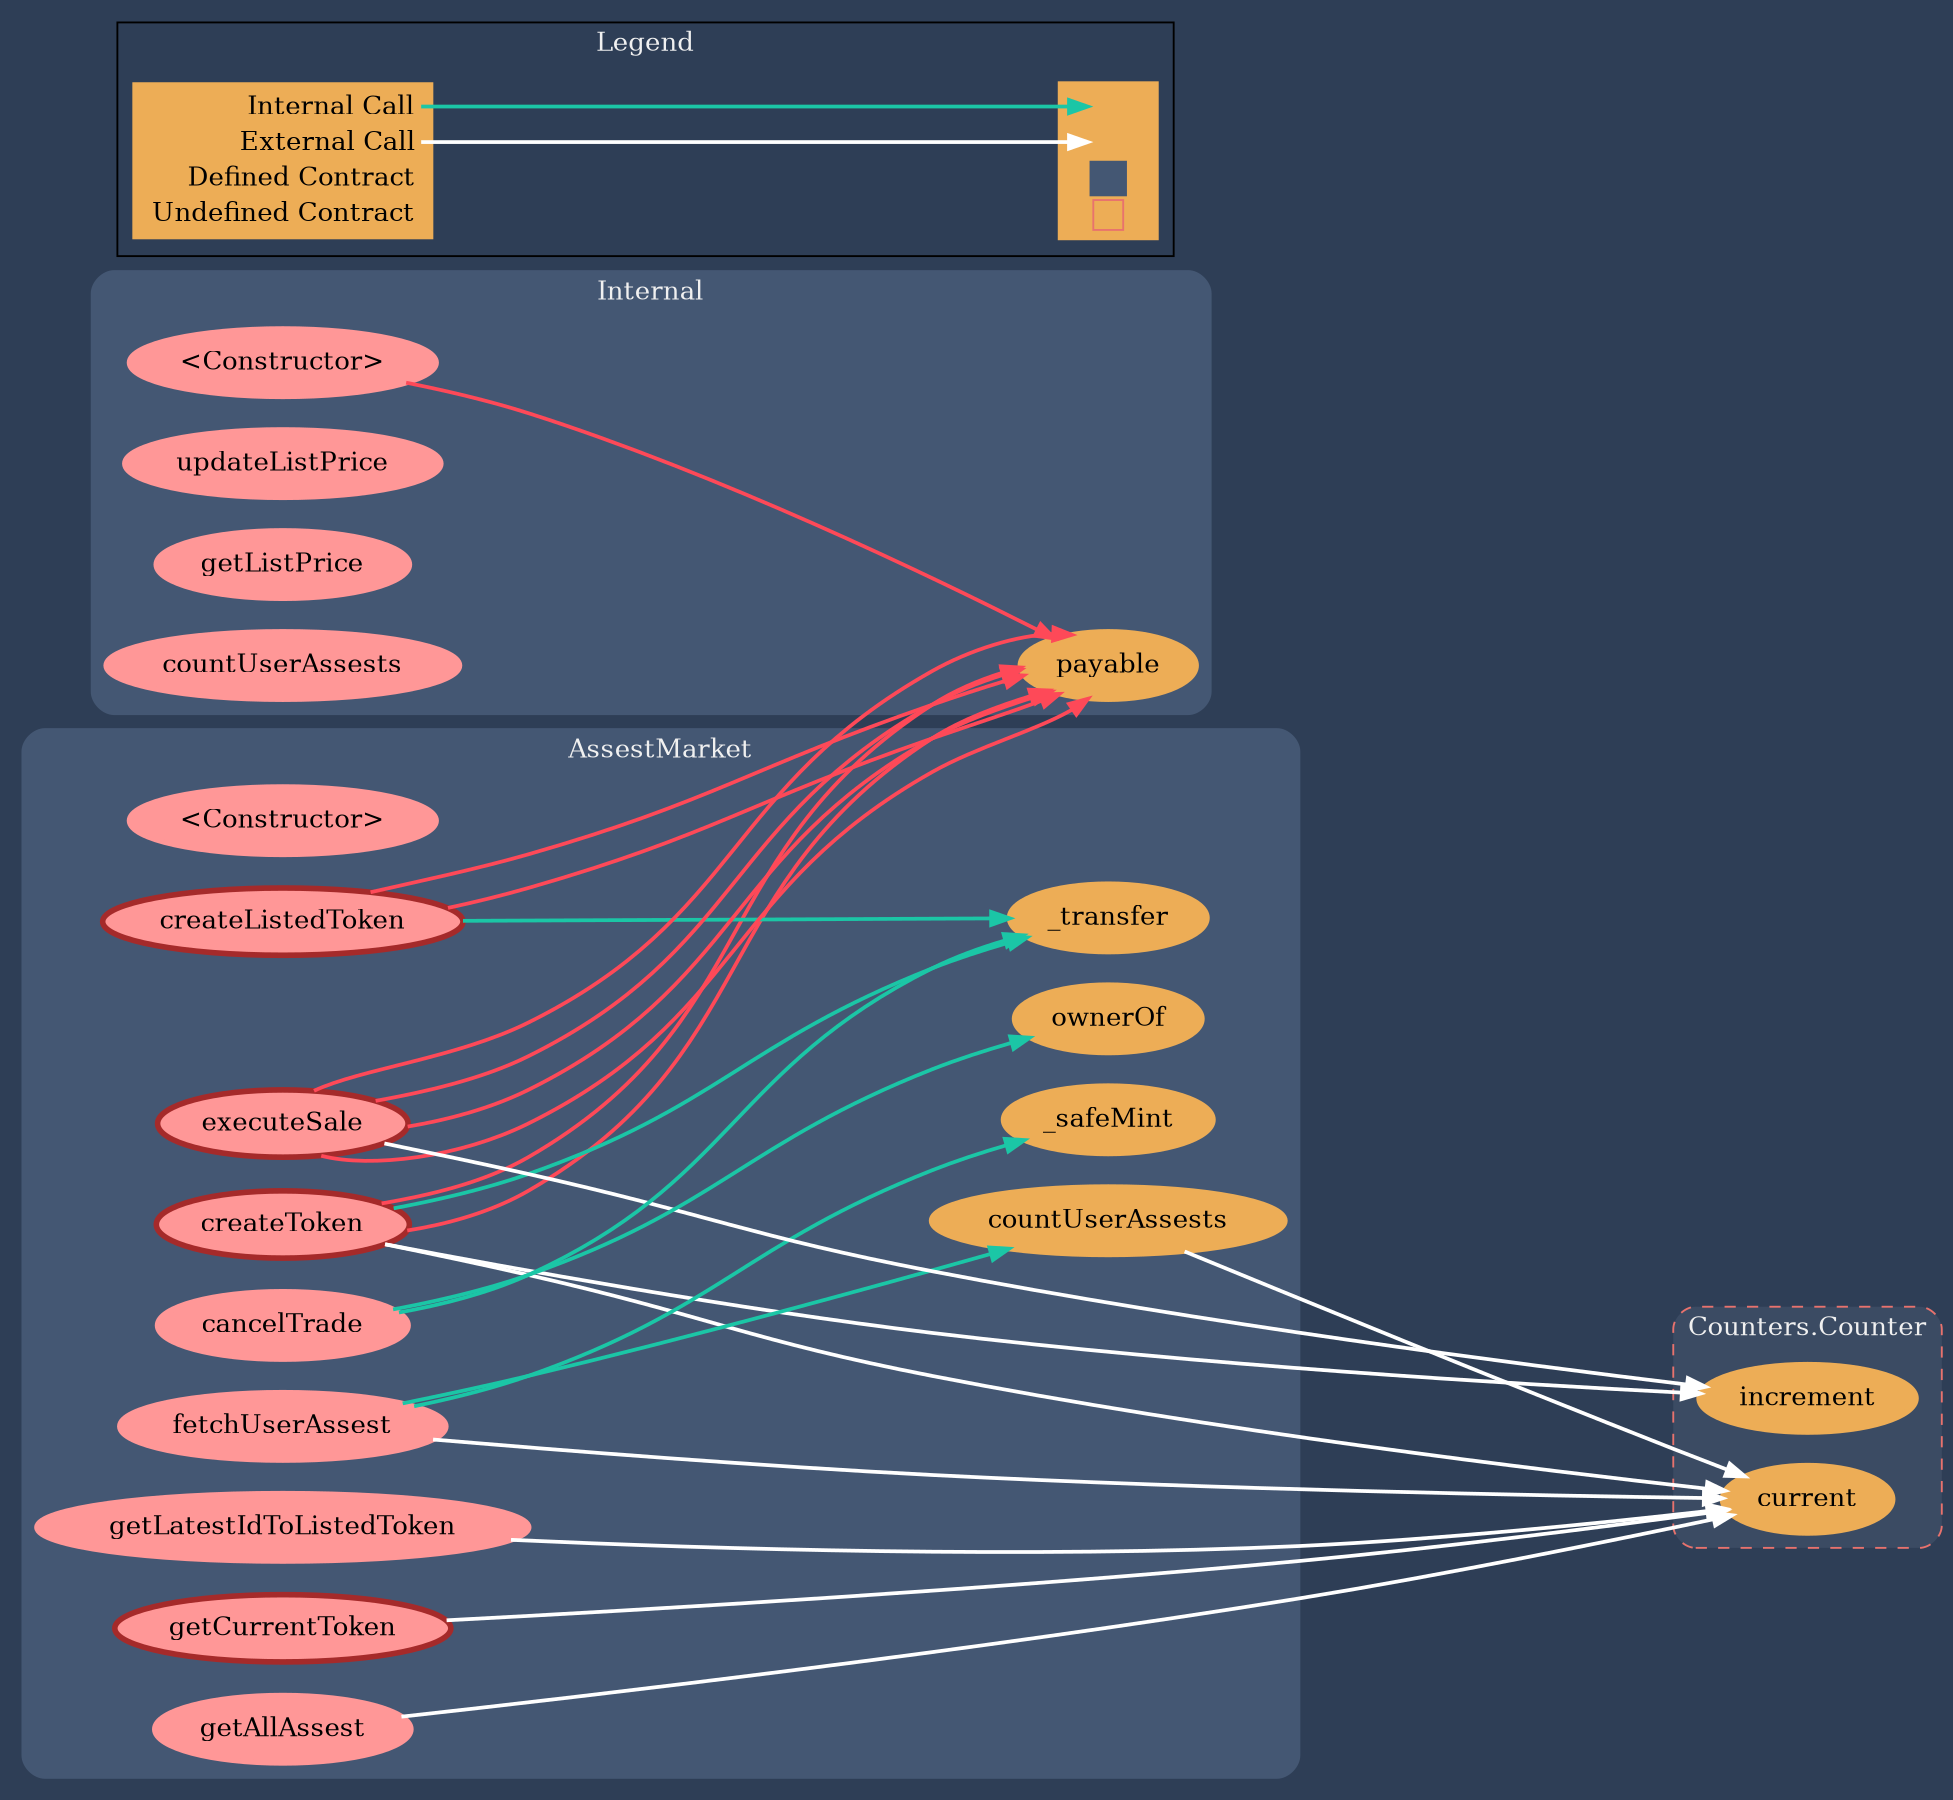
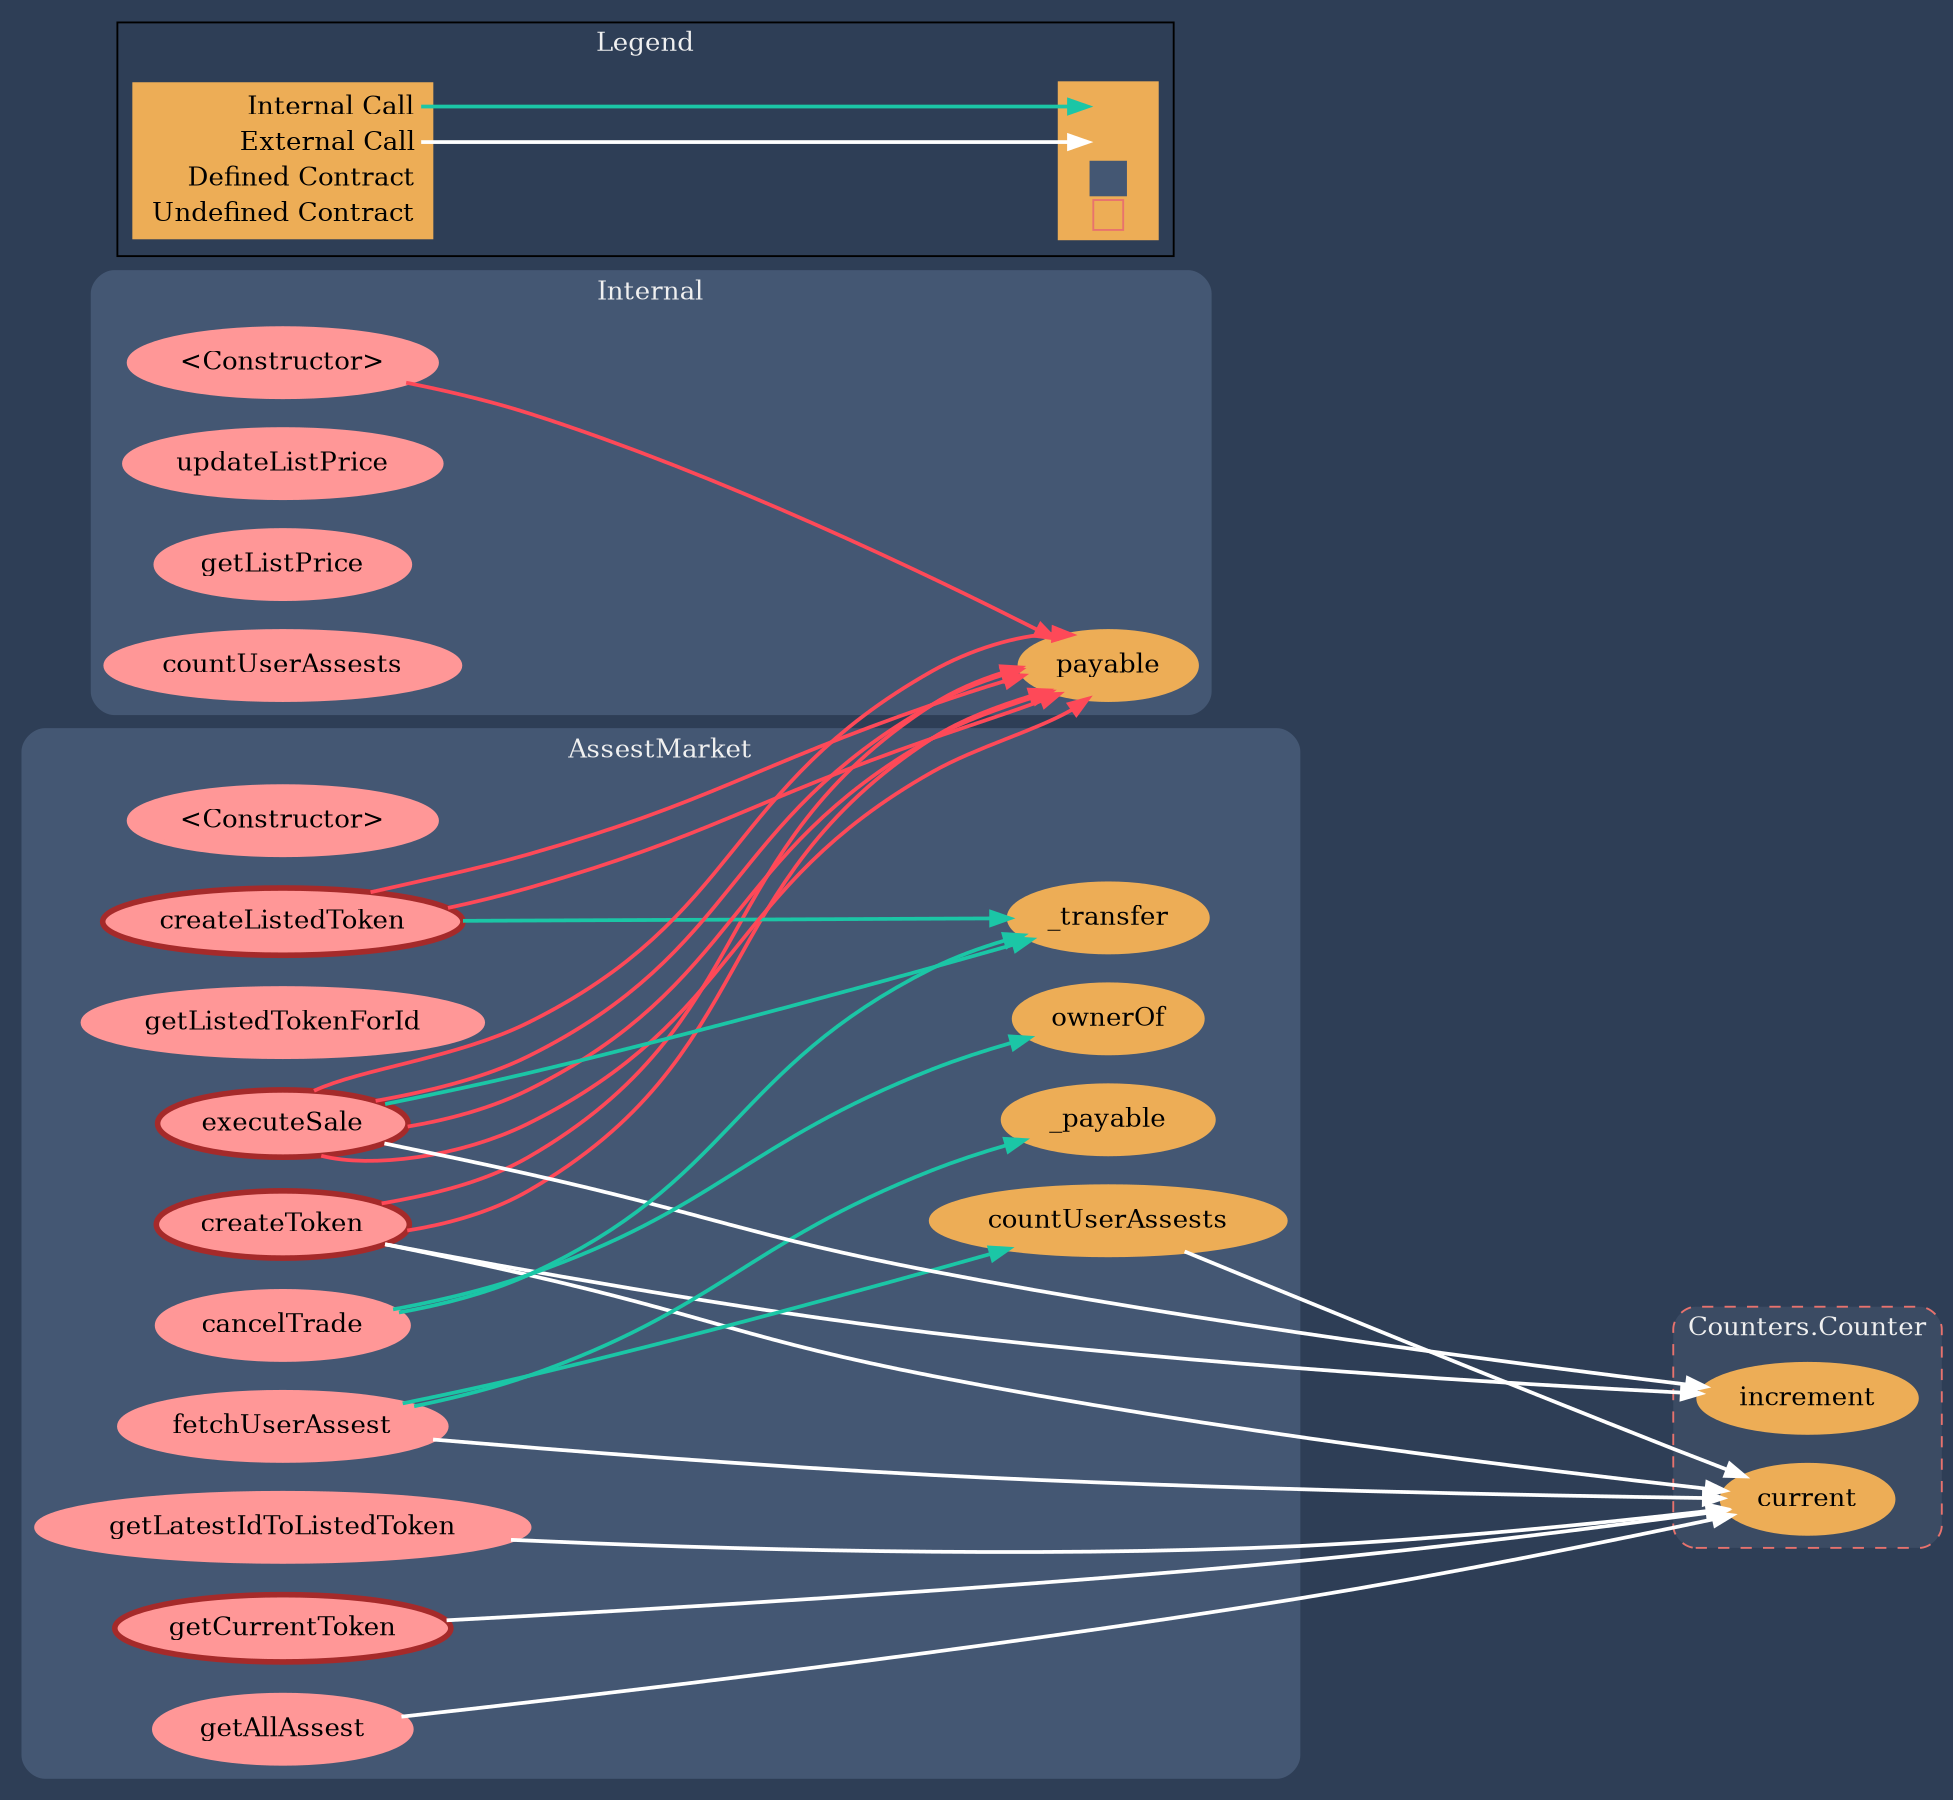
node "getListedTokenForId": added
edge "createToken" -> "_transfer": now "executeSale" -> "_transfer"
node "_safeMint": label "_safeMint" -> "_payable"
